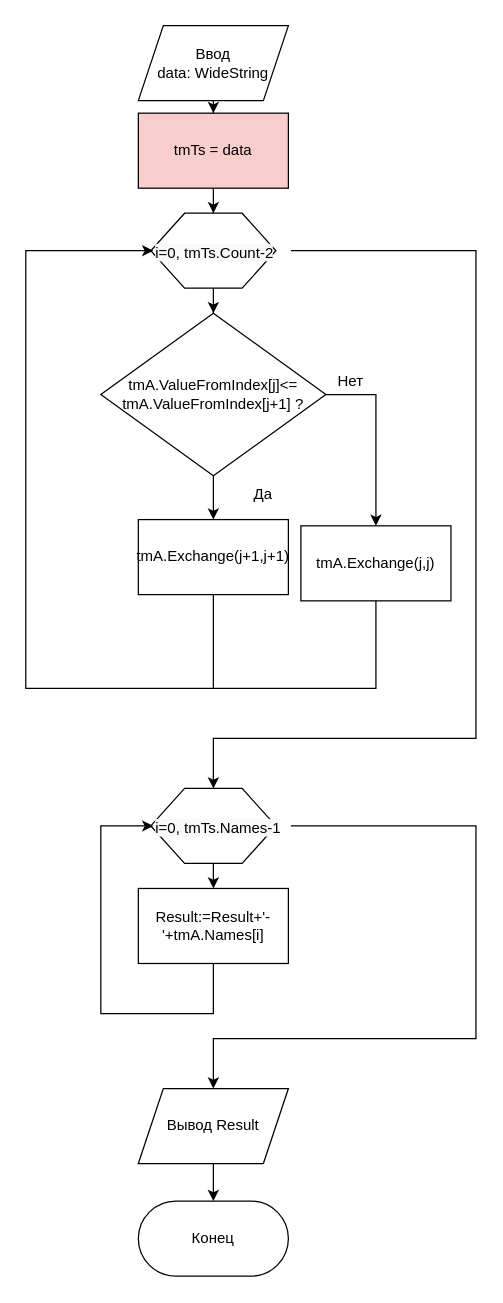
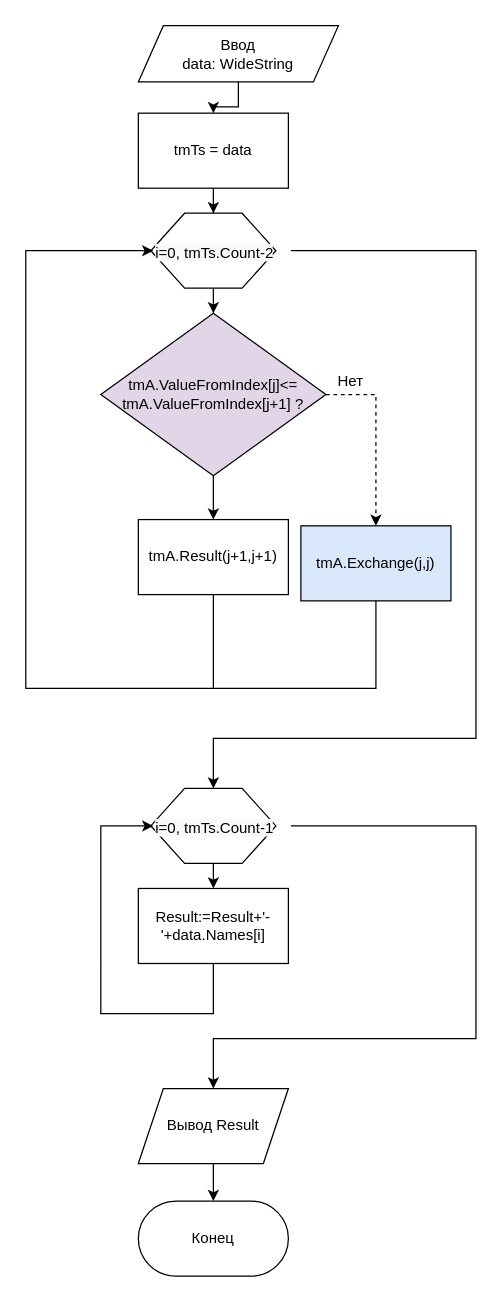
node "Ввод data: WideString": size 150x75 -> 200x56
node "tmTs = data": fillcolor #f8cecc -> #ffffff
node "tmA.ValueFromIndex[j]<= tmA.ValueFromIndex[j+1] ?": fillcolor #ffffff -> #e1d5e7
edge "tmA.ValueFromIndex[j]<= tmA.ValueFromIndex[j+1] ?" -> "tmA.Exchange(j,j)": style solid -> dashed
node "Да": removed
node "tmA.Exchange(j+1,j+1)": label "tmA.Exchange(j+1,j+1)" -> "tmA.Result(j+1,j+1)"
node "tmA.Exchange(j,j)": fillcolor #ffffff -> #dae8fc
node "i=0, tmTs.Names-1": label "i=0, tmTs.Names-1" -> "i=0, tmTs.Count-1"
node "Result:=Result+'-'+tmA.Names[i]": label "Result:=Result+'-'+tmA.Names[i]" -> "Result:=Result+'-'+data.Names[i]"
